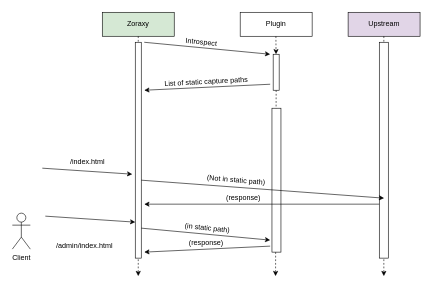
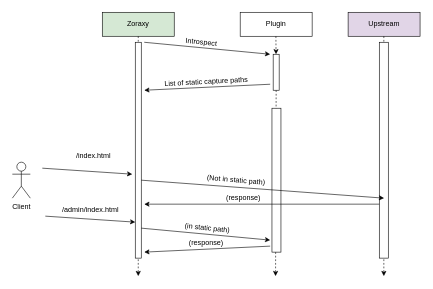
node "/index.html": moved (87, 162) -> (93, 156)
node "Client": moved (21, 231) -> (21, 180)
node "/admin/index.html": moved (84, 246) -> (90, 210)
